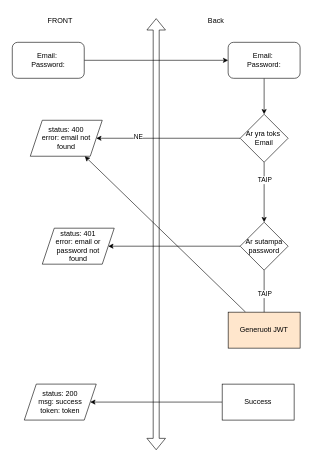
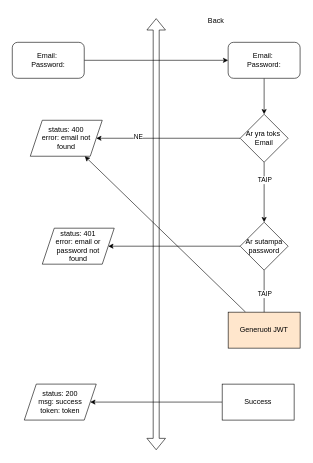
node "FRONT": removed
